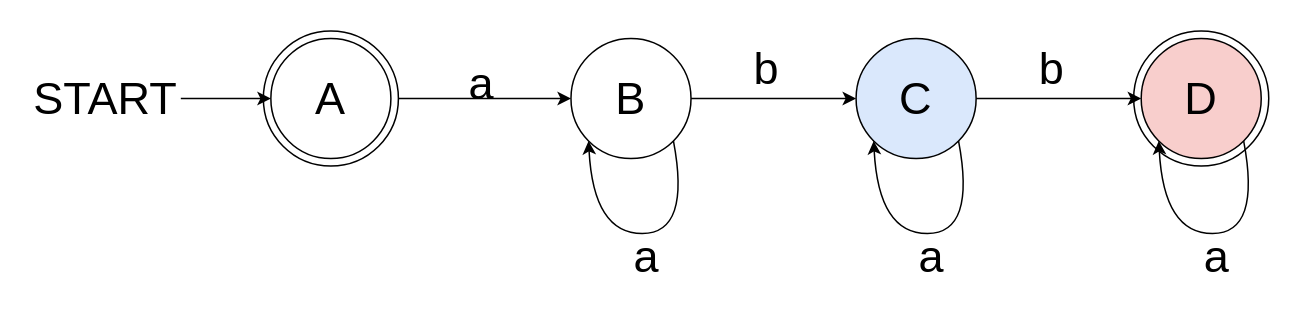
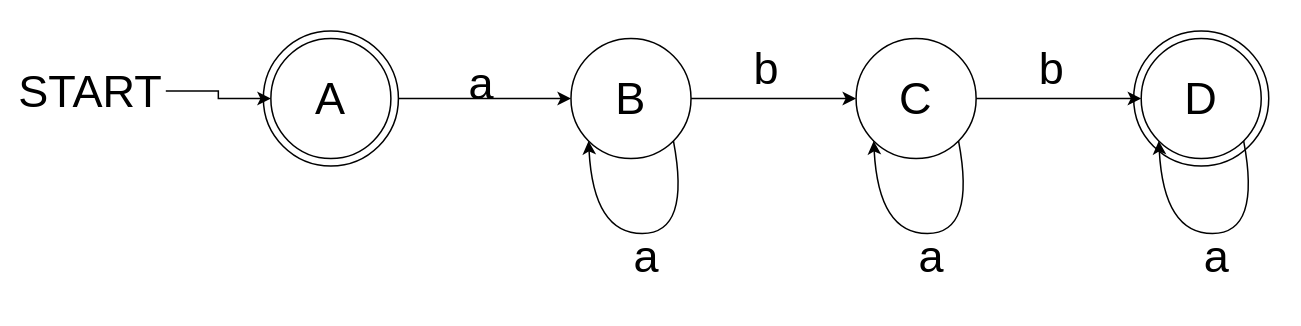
node "START": moved (106, 98) -> (91, 91)
node "C": fillcolor #dae8fc -> #ffffff
node "D": fillcolor #f8cecc -> #ffffff
